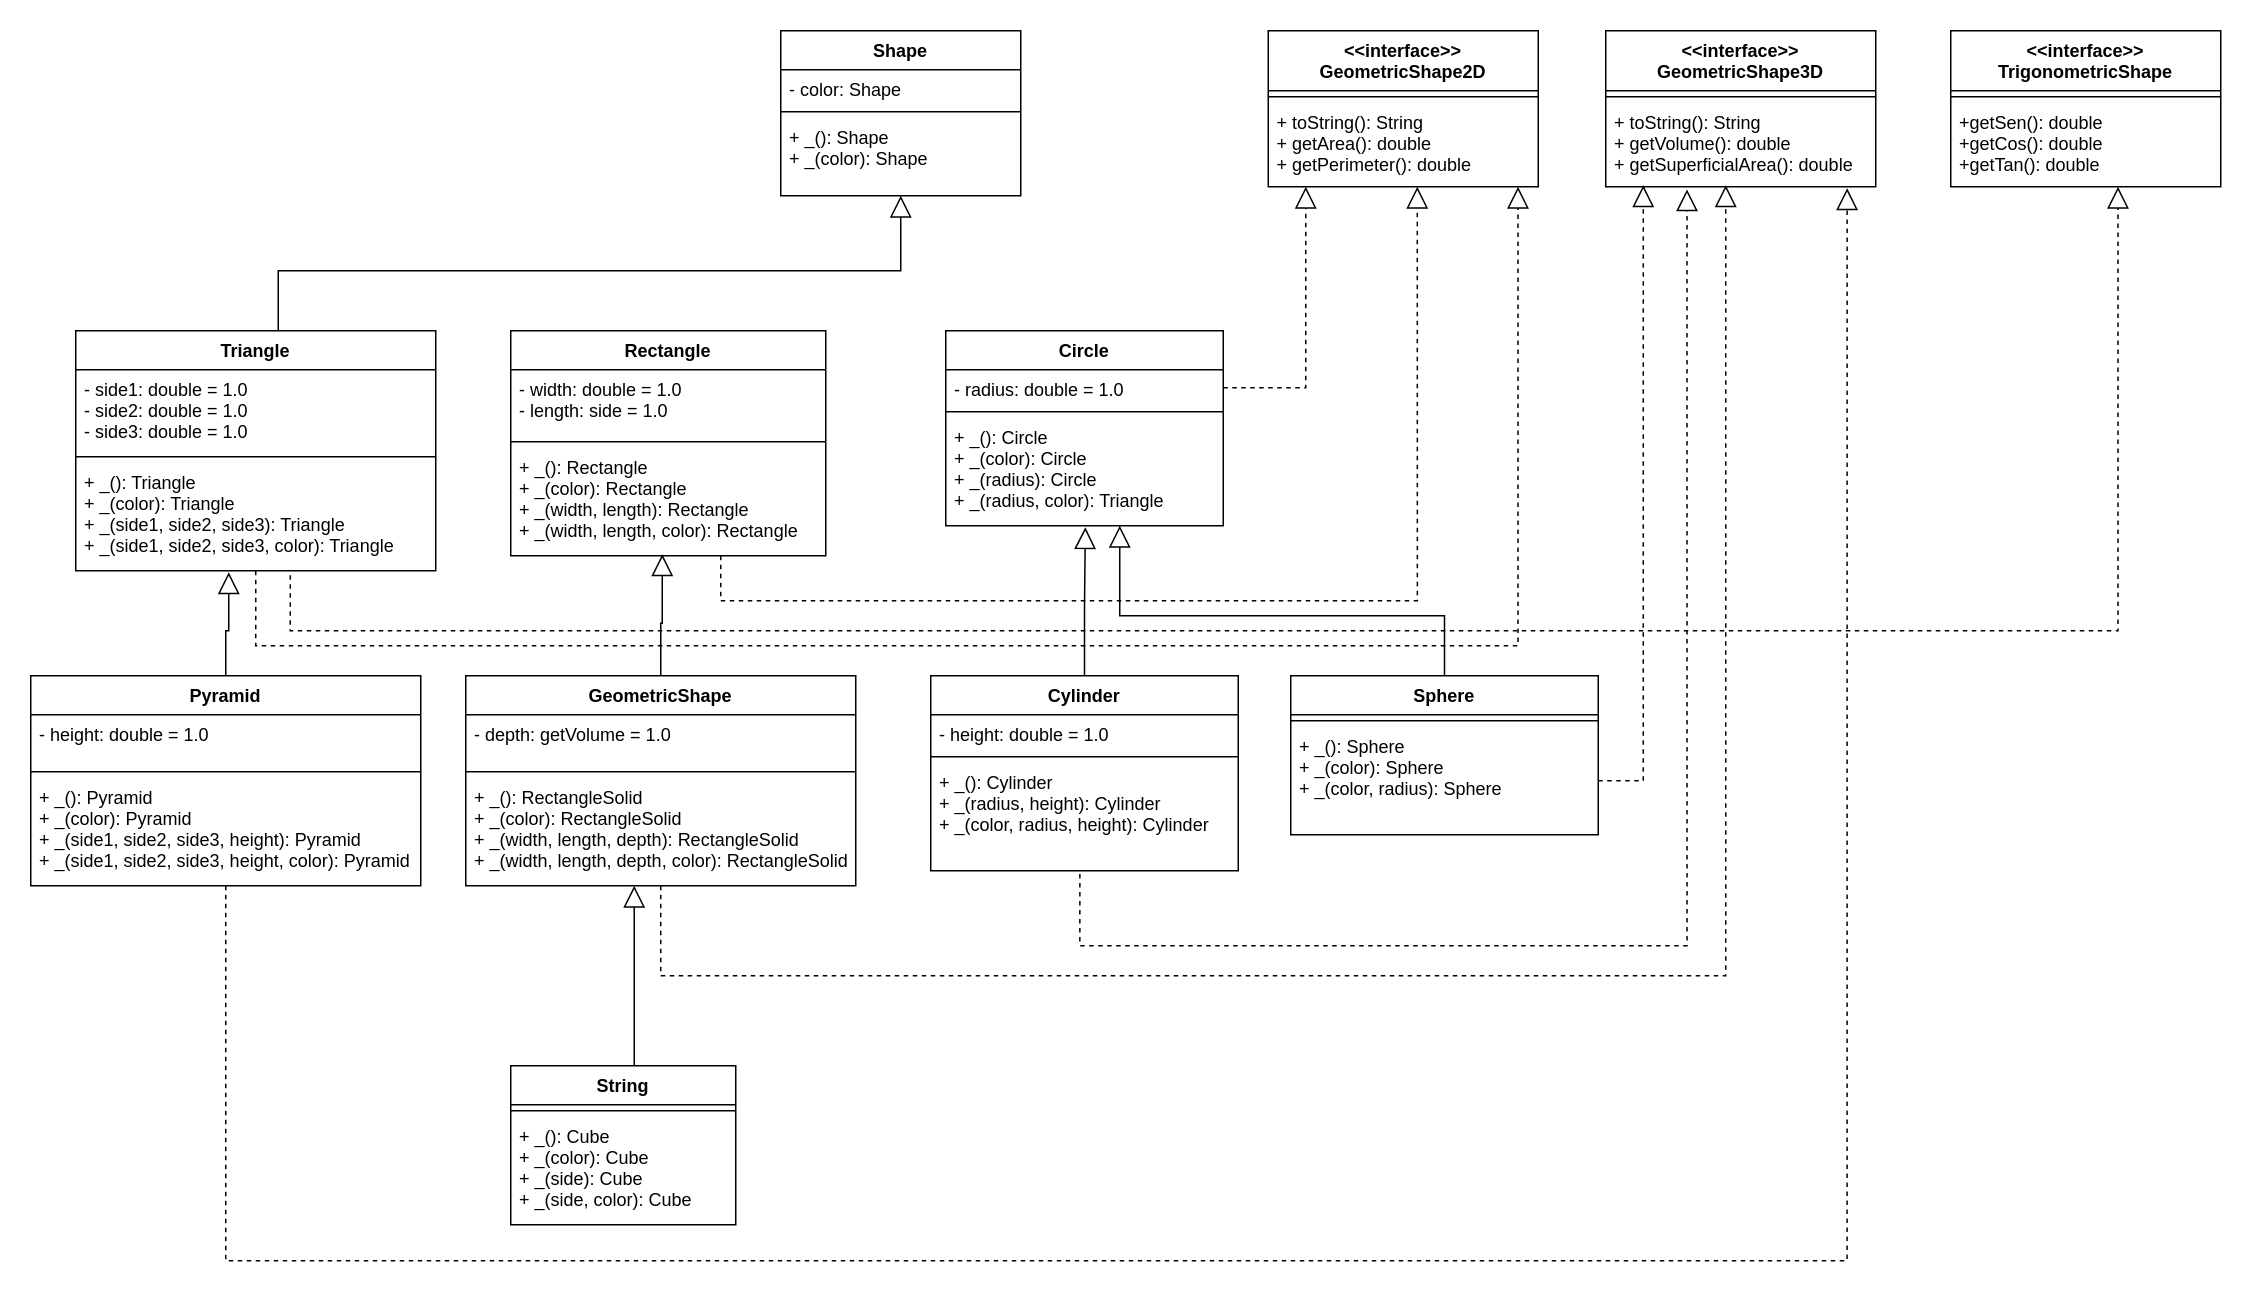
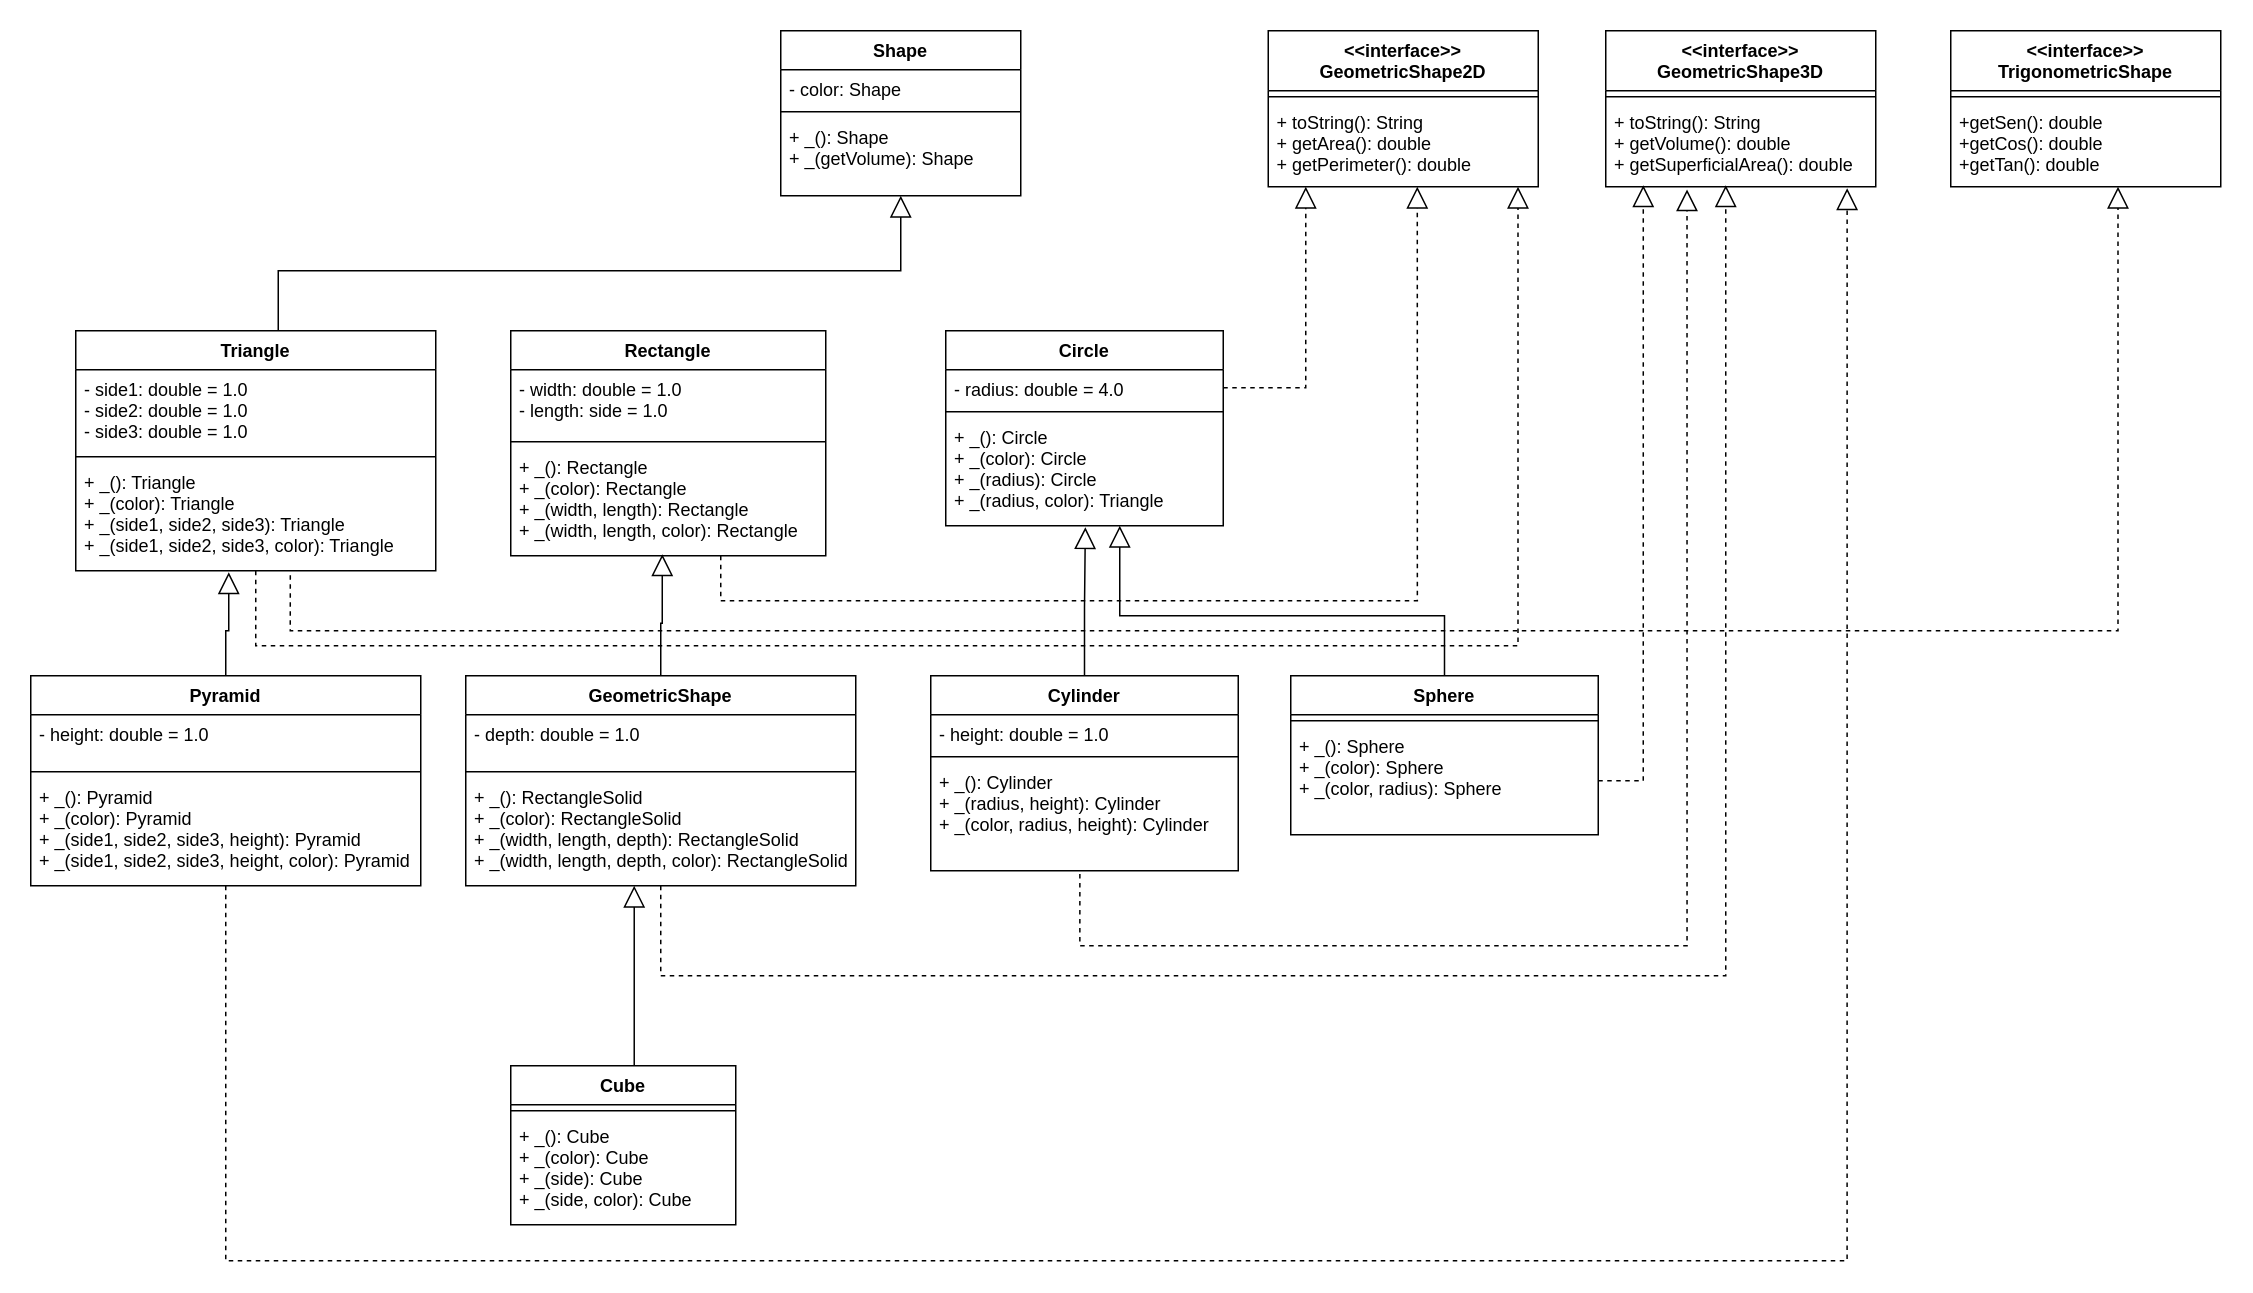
node "+ _(): Shape + _(color): Shape": label "+ _(): Shape + _(color): Shape" -> "+ _(): Shape + _(getVolume): Shape"
node "- radius: double = 1.0": label "- radius: double = 1.0" -> "- radius: double = 4.0"
node "- depth: getVolume = 1.0": label "- depth: getVolume = 1.0" -> "- depth: double = 1.0"
node "String": label "String" -> "Cube"
